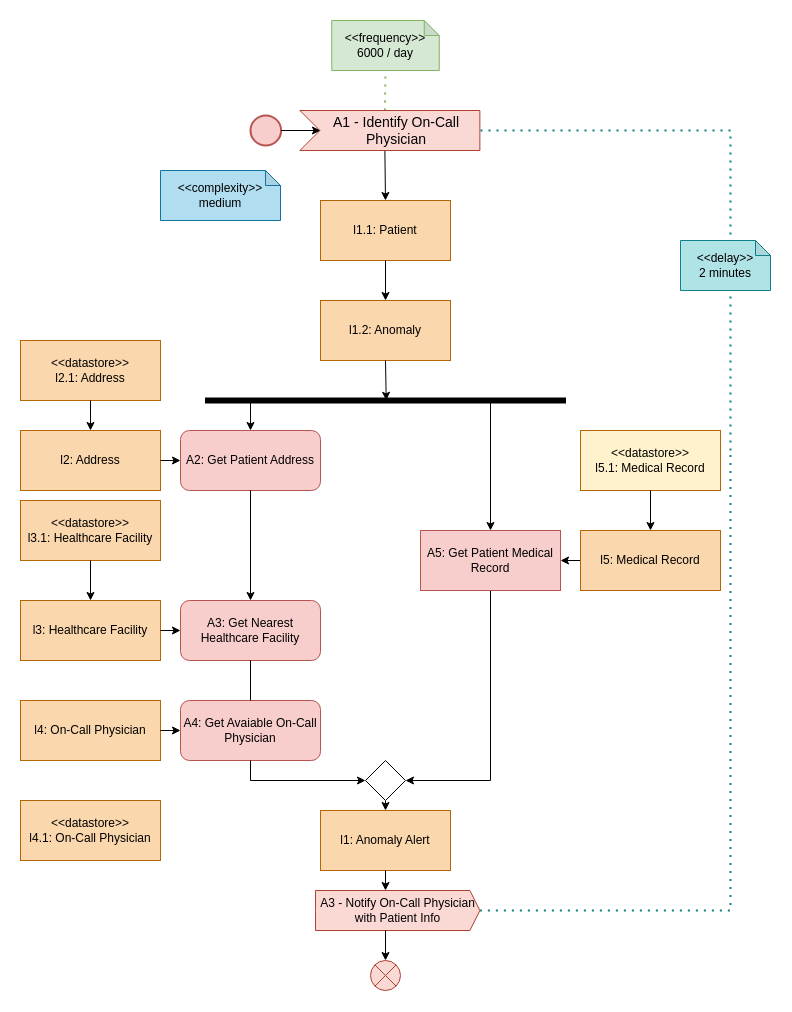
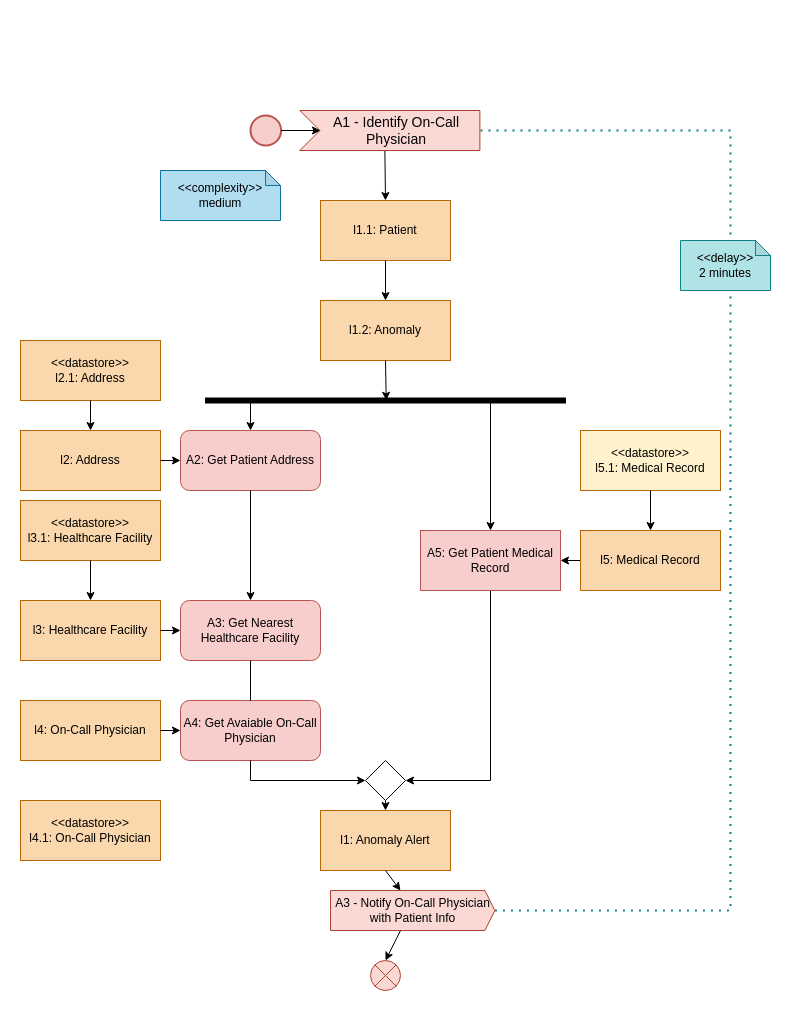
node "<<frequency>> 6000 / day": removed
edge "<<frequency>> 6000 / day" -- "A1 - Identify On-Call Physician": removed
node "A3 - Notify On-Call Physician with Patient Info": moved (398, 911) -> (413, 911)
